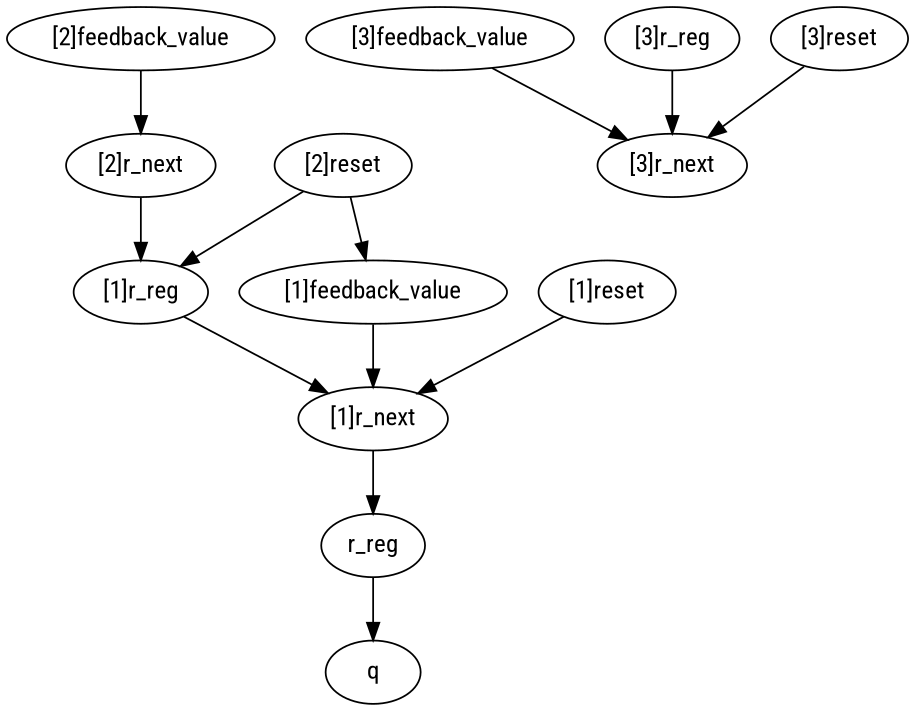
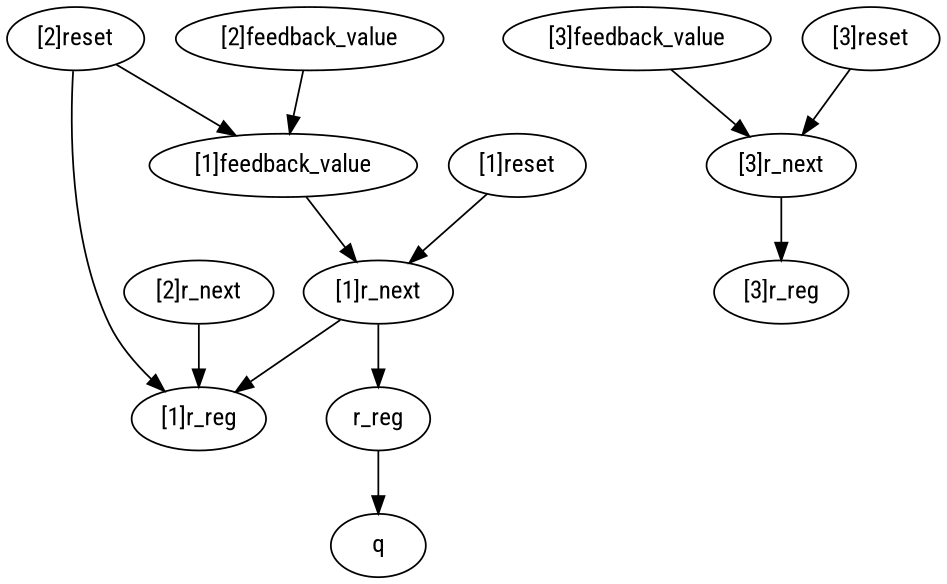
edge "[2]feedback_value" -> "[2]r_next": now "[2]feedback_value" -> "[1]feedback_value"
edge "[3]r_reg" -> "[3]r_next": reversed
edge "[1]r_reg" -> "[1]r_next": reversed
